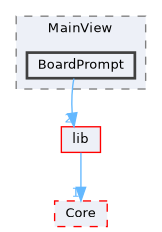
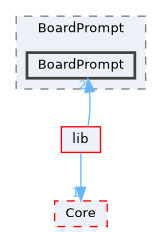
cluster "MainView": label "MainView" -> "BoardPrompt"
edge "BoardPrompt" -> "lib": reversed
